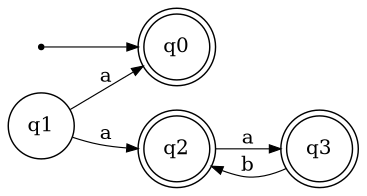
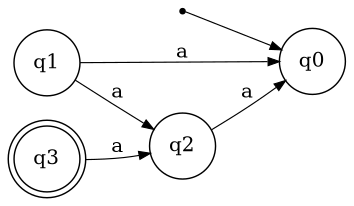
node "q0": shape doublecircle -> circle
node "q2": shape doublecircle -> circle
edge "q2" -> "q3": now "q2" -> "q0"
edge "q3" -> "q2": label "b" -> "a"
